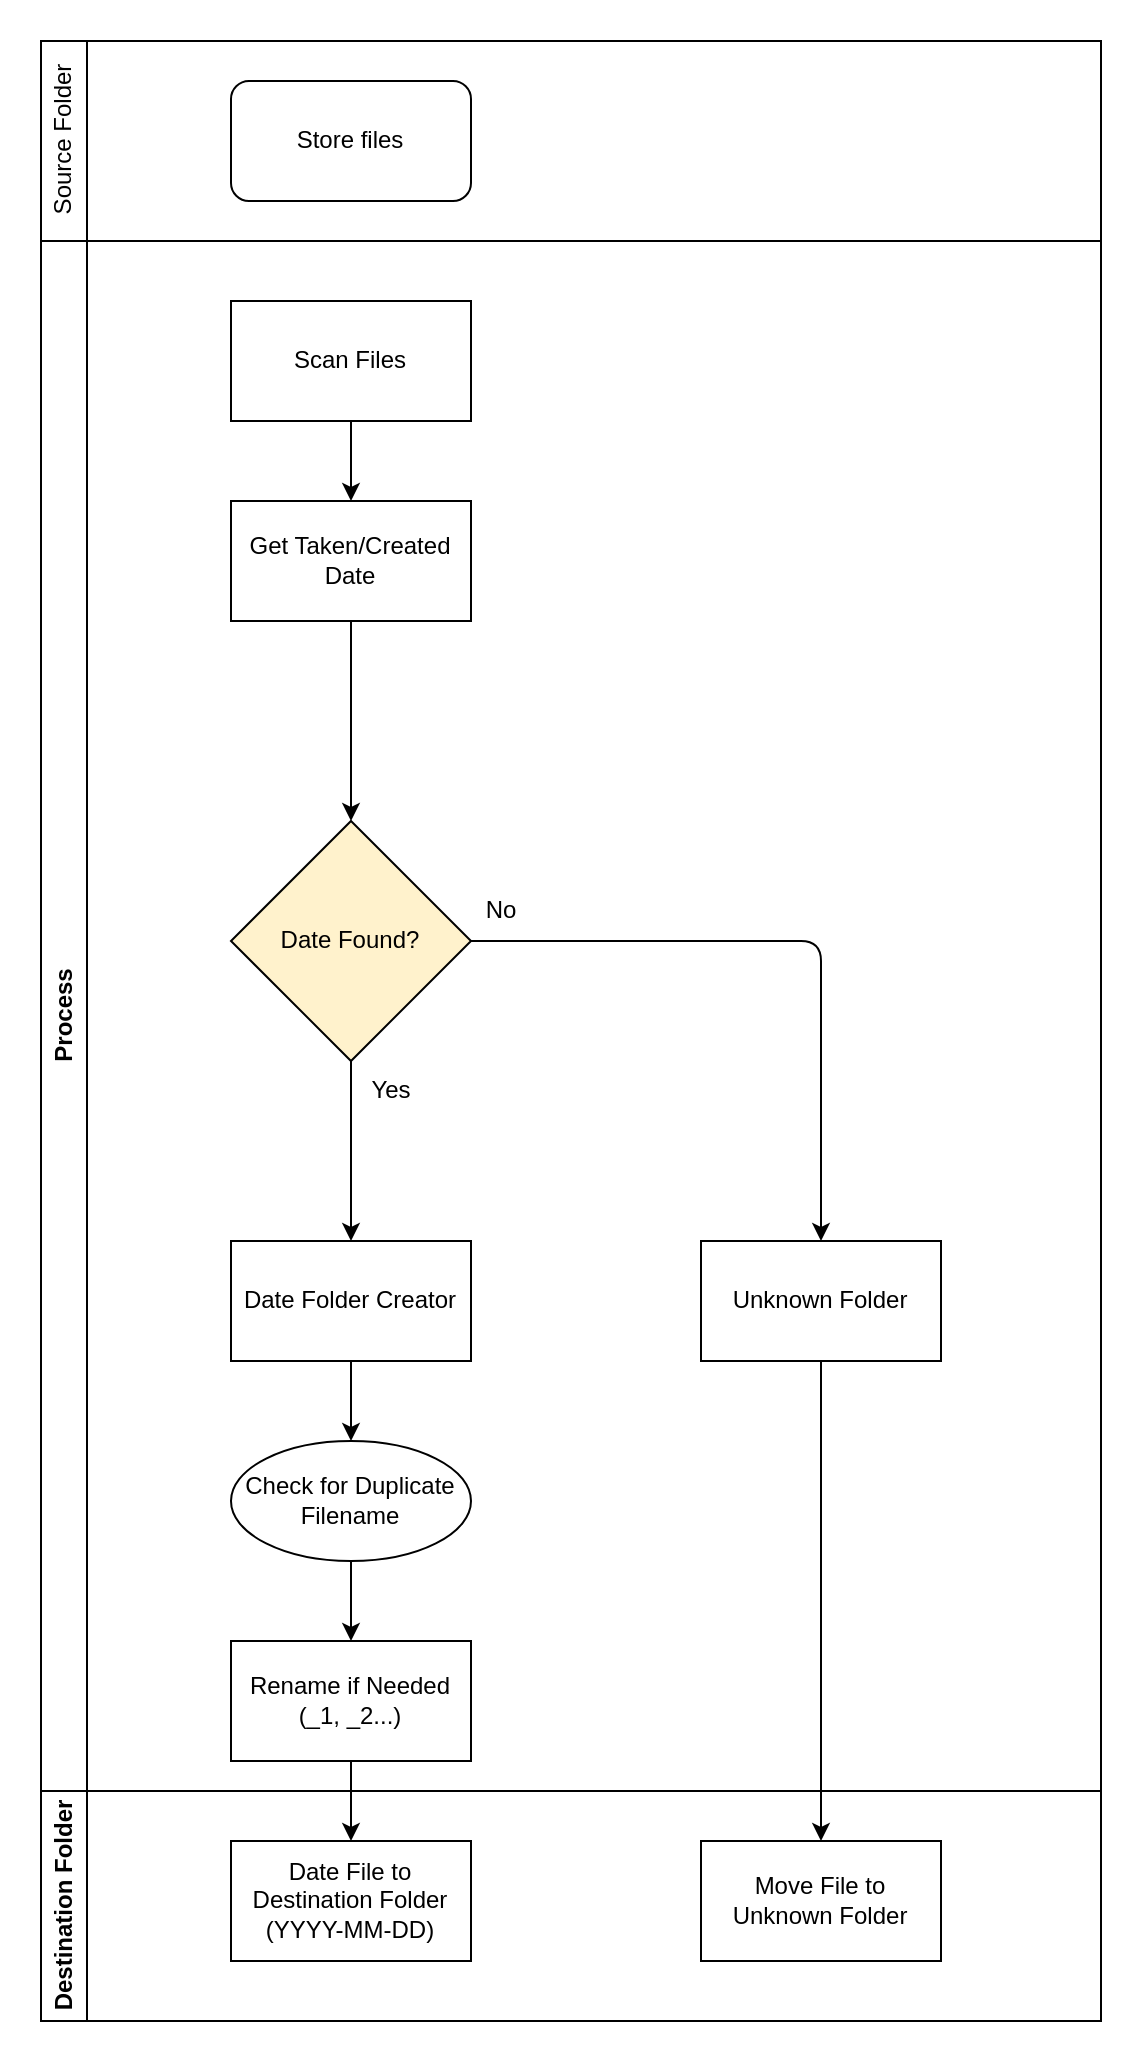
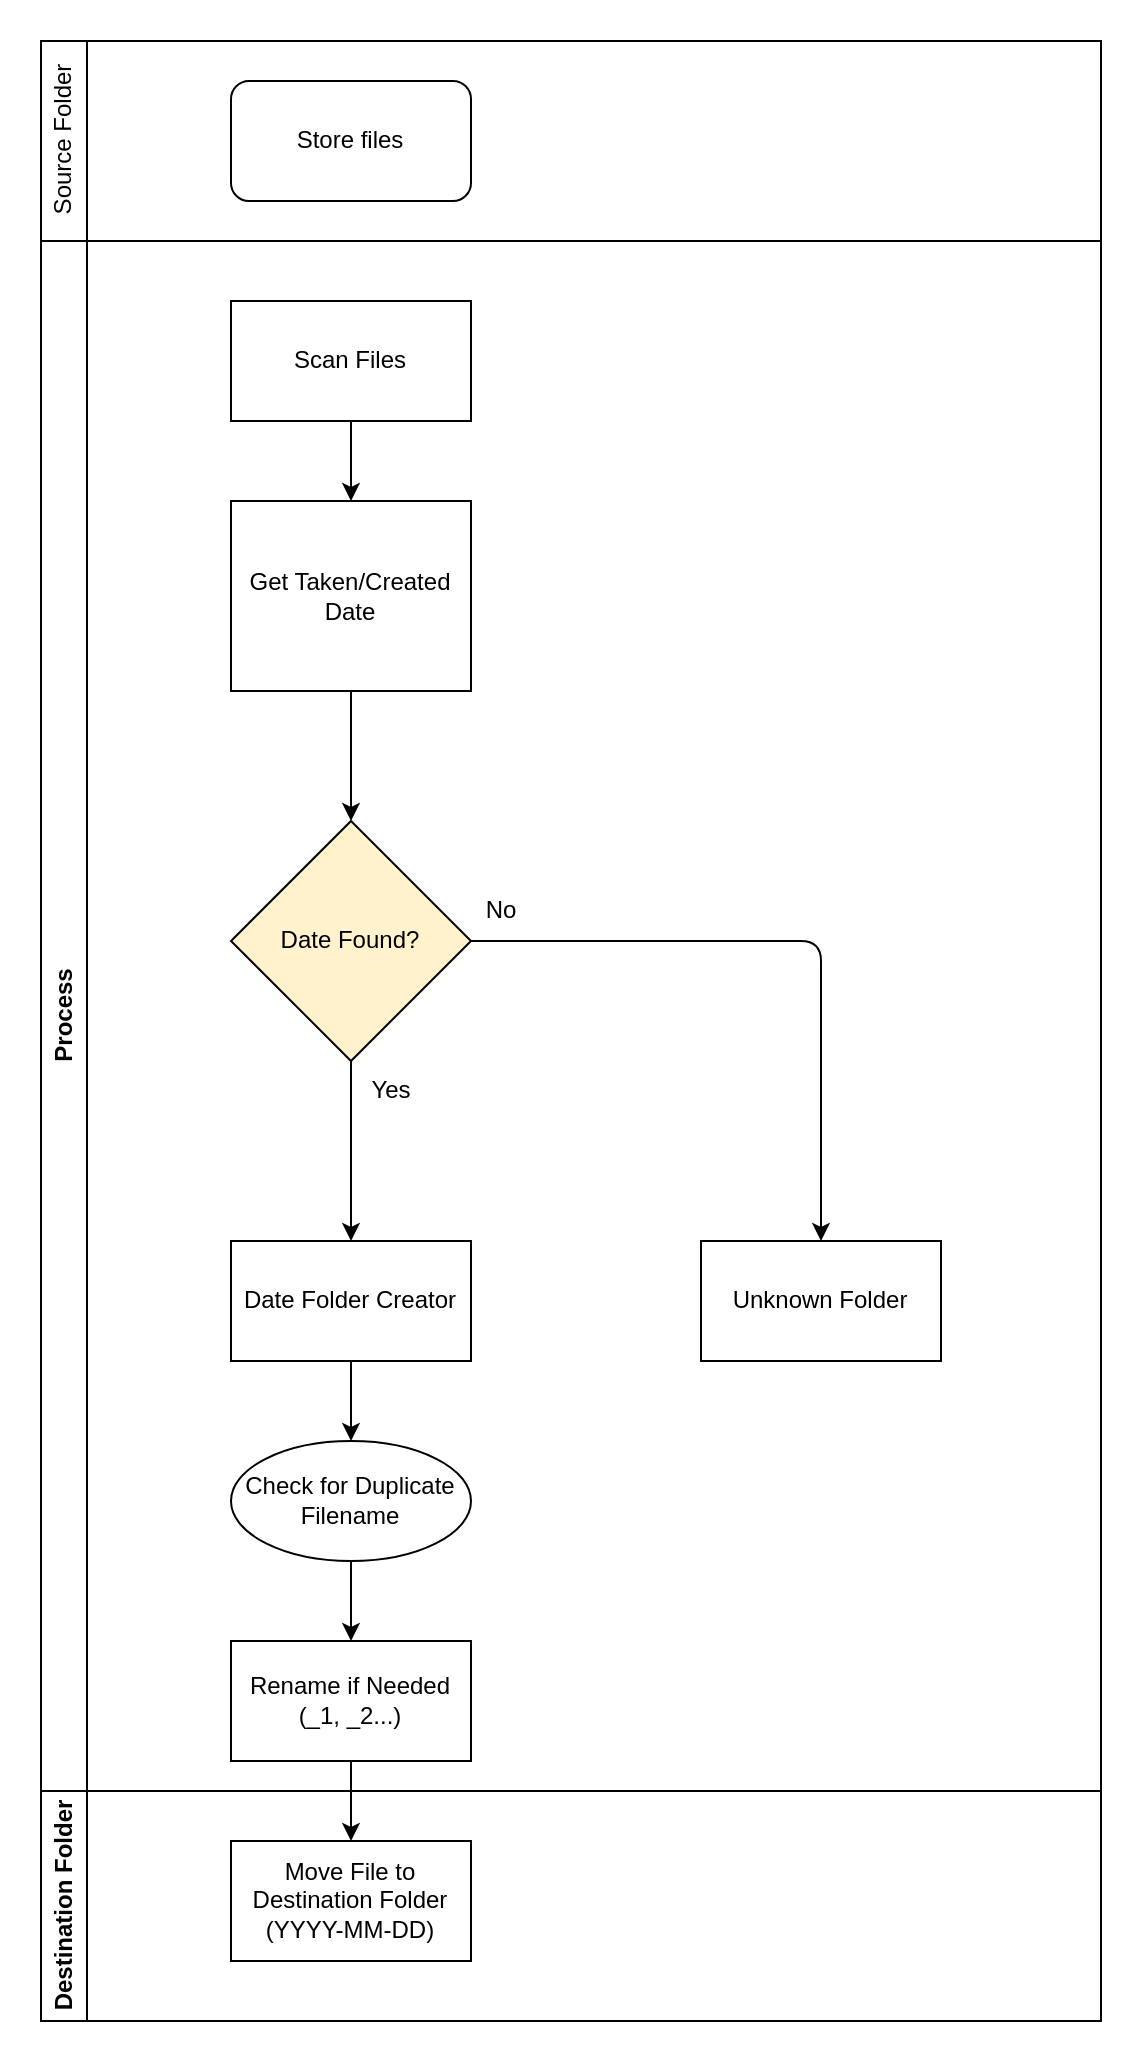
node "Get Taken/Created Date": size 240x120 -> 240x190
edge "Unknown Folder" -> "Move File to Unknown Folder": removed
node "Date File to Destination Folder (YYYY-MM-DD)": label "Date File to Destination Folder (YYYY-MM-DD)" -> "Move File to Destination Folder (YYYY-MM-DD)"
node "Move File to Unknown Folder": removed
